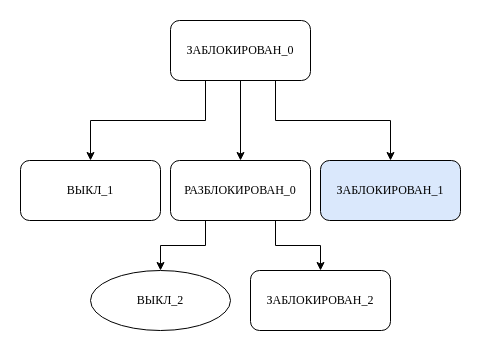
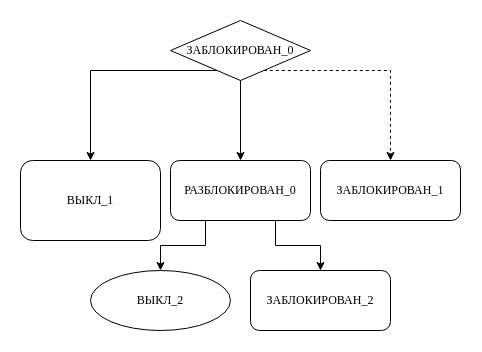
node "ЗАБЛОКИРОВАН_0": shape rounded rectangle -> diamond
edge "ЗАБЛОКИРОВАН_0" -> "ЗАБЛОКИРОВАН_1": style solid -> dashed
node "ВЫКЛ_1": size 140x60 -> 140x80
node "ЗАБЛОКИРОВАН_1": fillcolor #dae8fc -> #ffffff
